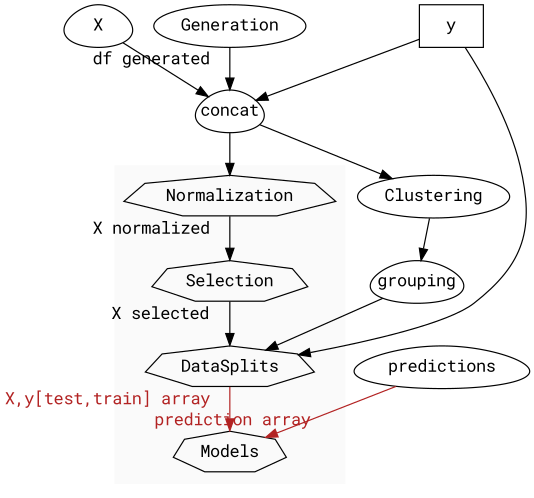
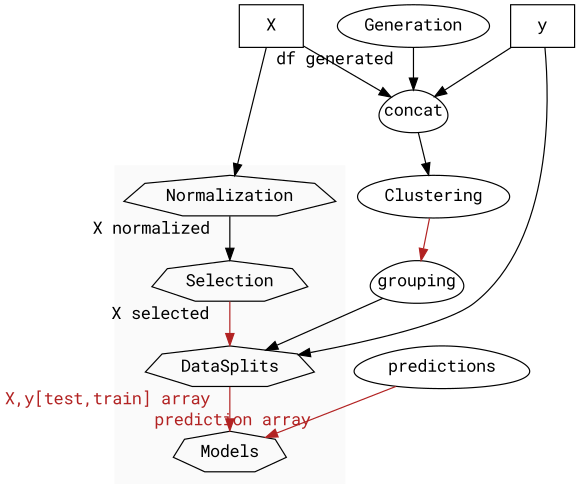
node "X": shape egg -> box
edge "concat" -> "Normalization": now "X" -> "Normalization"
edge "Clustering" -> "grouping": color black -> firebrick
edge "Selection" -> "DataSplits": color black -> firebrick
